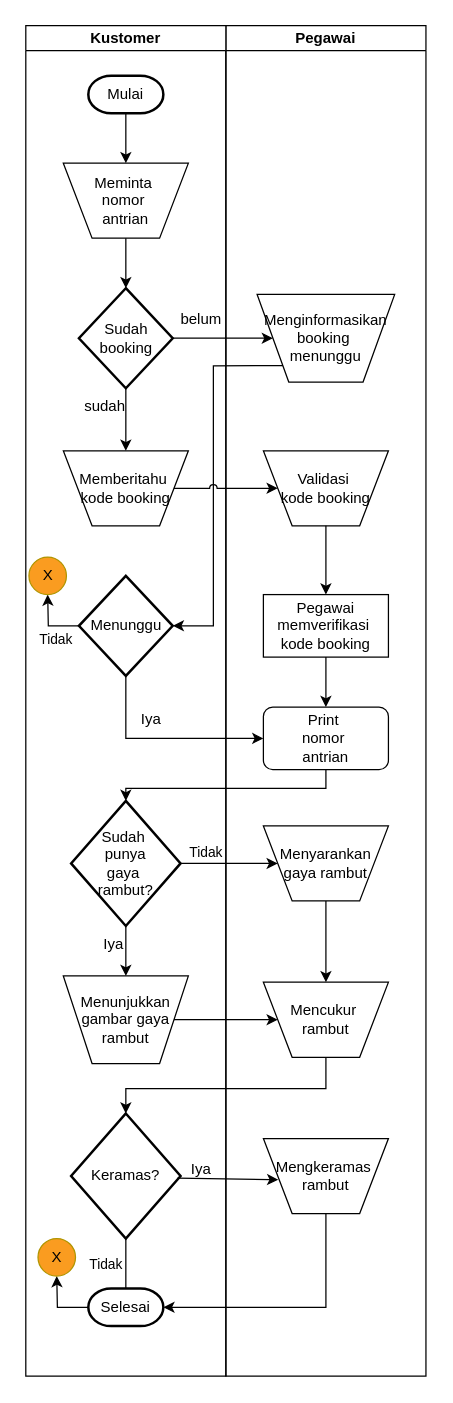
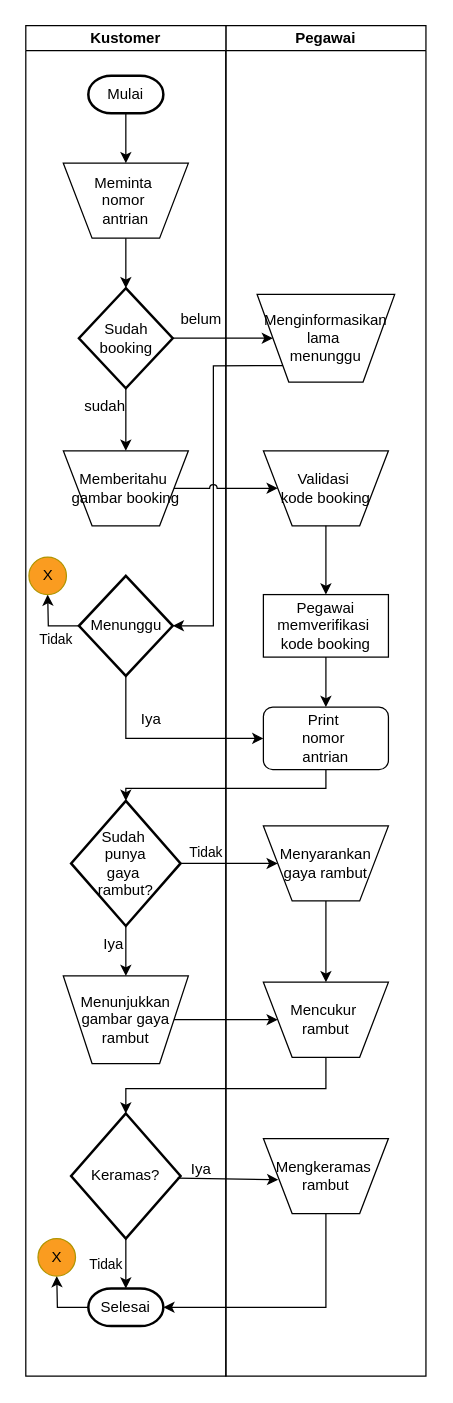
node "Menginformasikan booking menunggu": label "Menginformasikan booking menunggu" -> "Menginformasikan lama menunggu"
node "Memberitahu kode booking": label "Memberitahu kode booking" -> "Memberitahu gambar booking"
edge "Keramas?" -- "Selesai": arrowhead none -> classic
